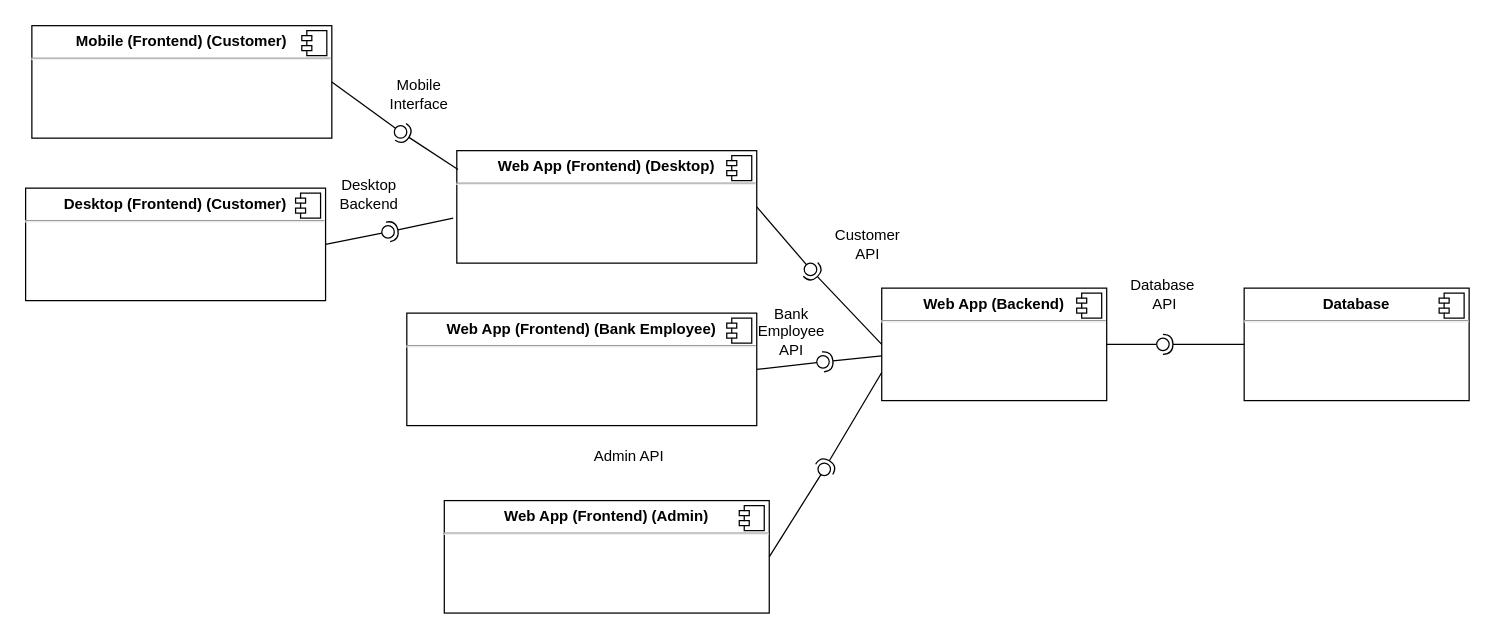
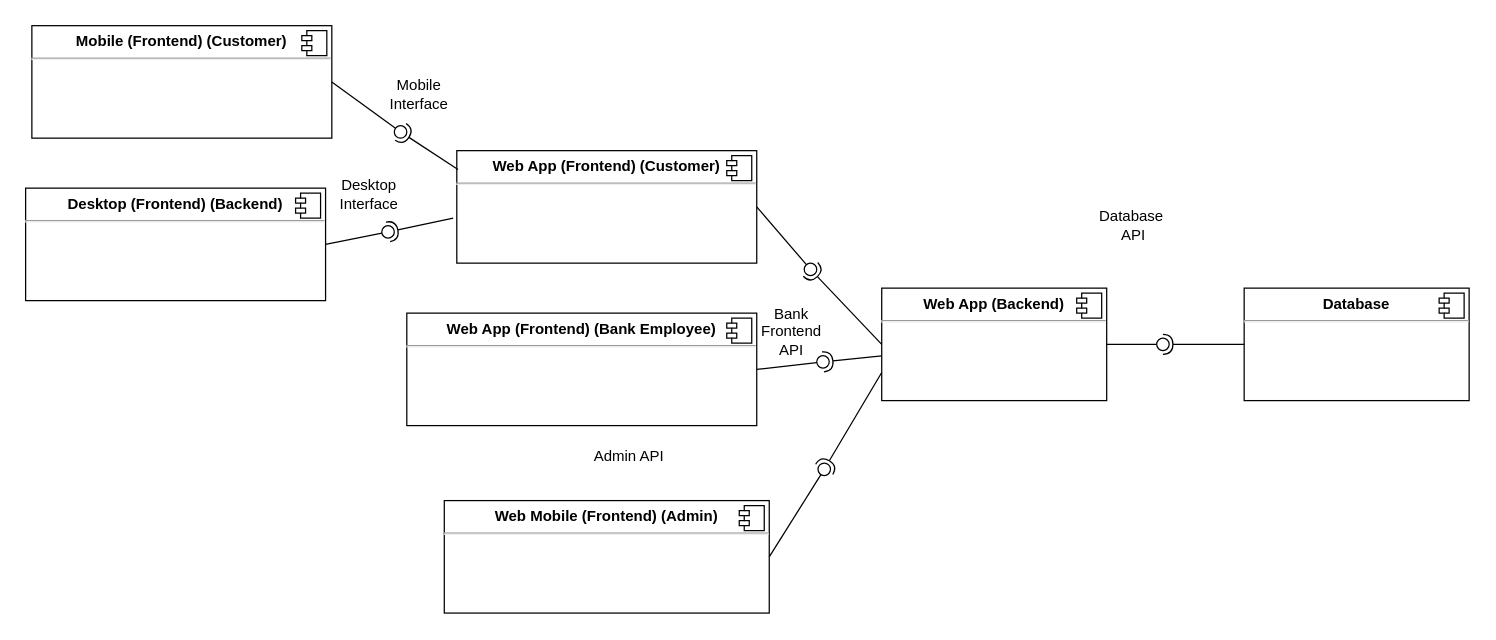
node "Web App (Frontend) (Desktop)": label "Web App (Frontend) (Desktop)" -> "Web App (Frontend) (Customer)"
node "Desktop (Frontend) (Customer)": label "Desktop (Frontend) (Customer)" -> "Desktop (Frontend) (Backend)"
node "Desktop Backend": label "Desktop Backend" -> "Desktop Interface"
node "Customer API": removed
node "Database API": moved (1163, 294) -> (1132, 226)
node "Bank Employee API": label "Bank Employee API" -> "Bank Frontend API"
node "Web App (Frontend) (Admin)": label "Web App (Frontend) (Admin)" -> "Web Mobile (Frontend) (Admin)"
